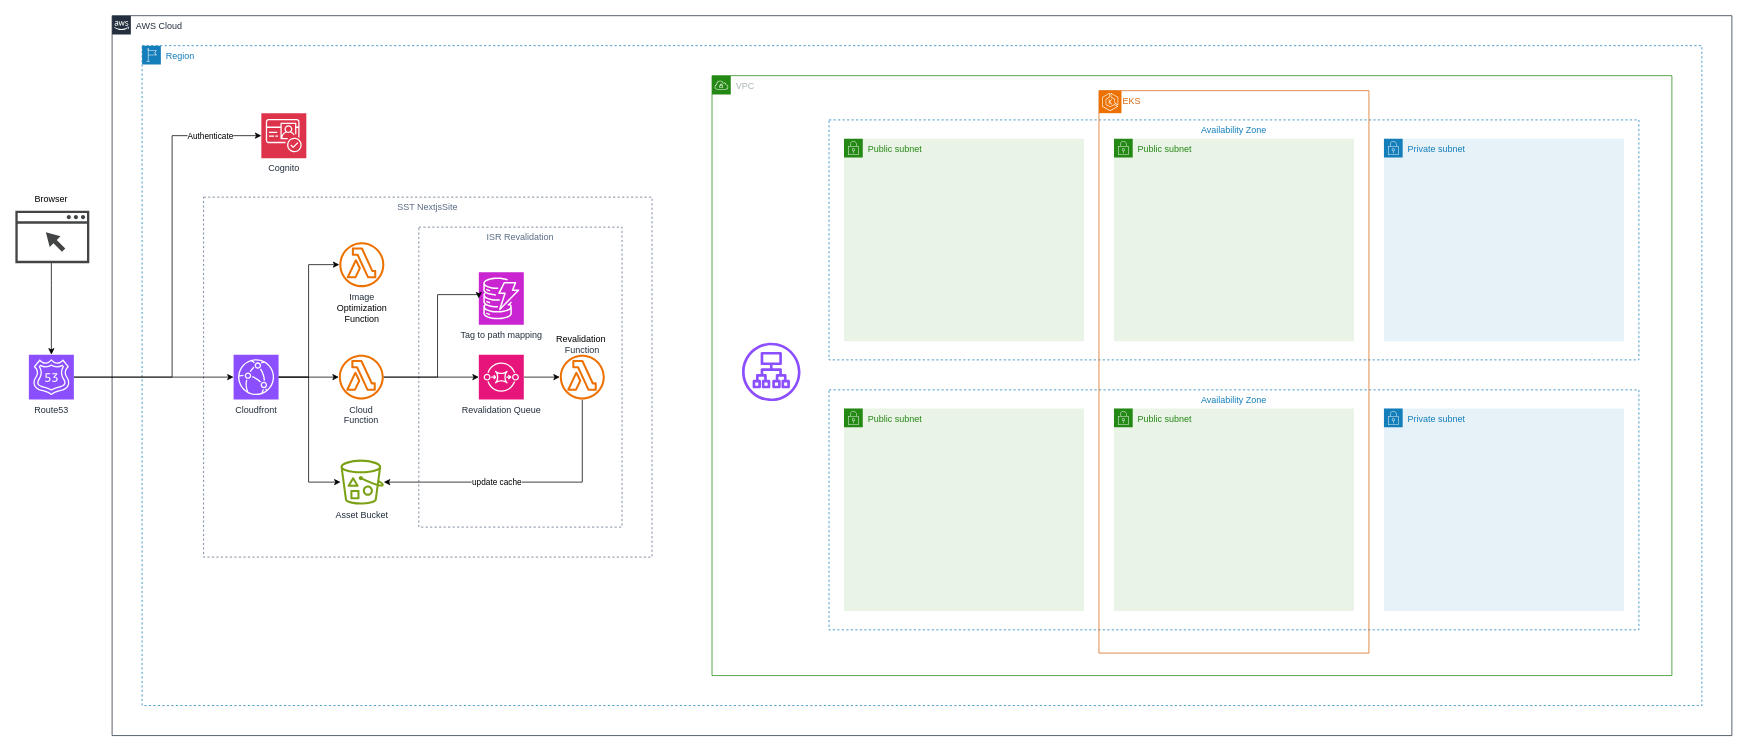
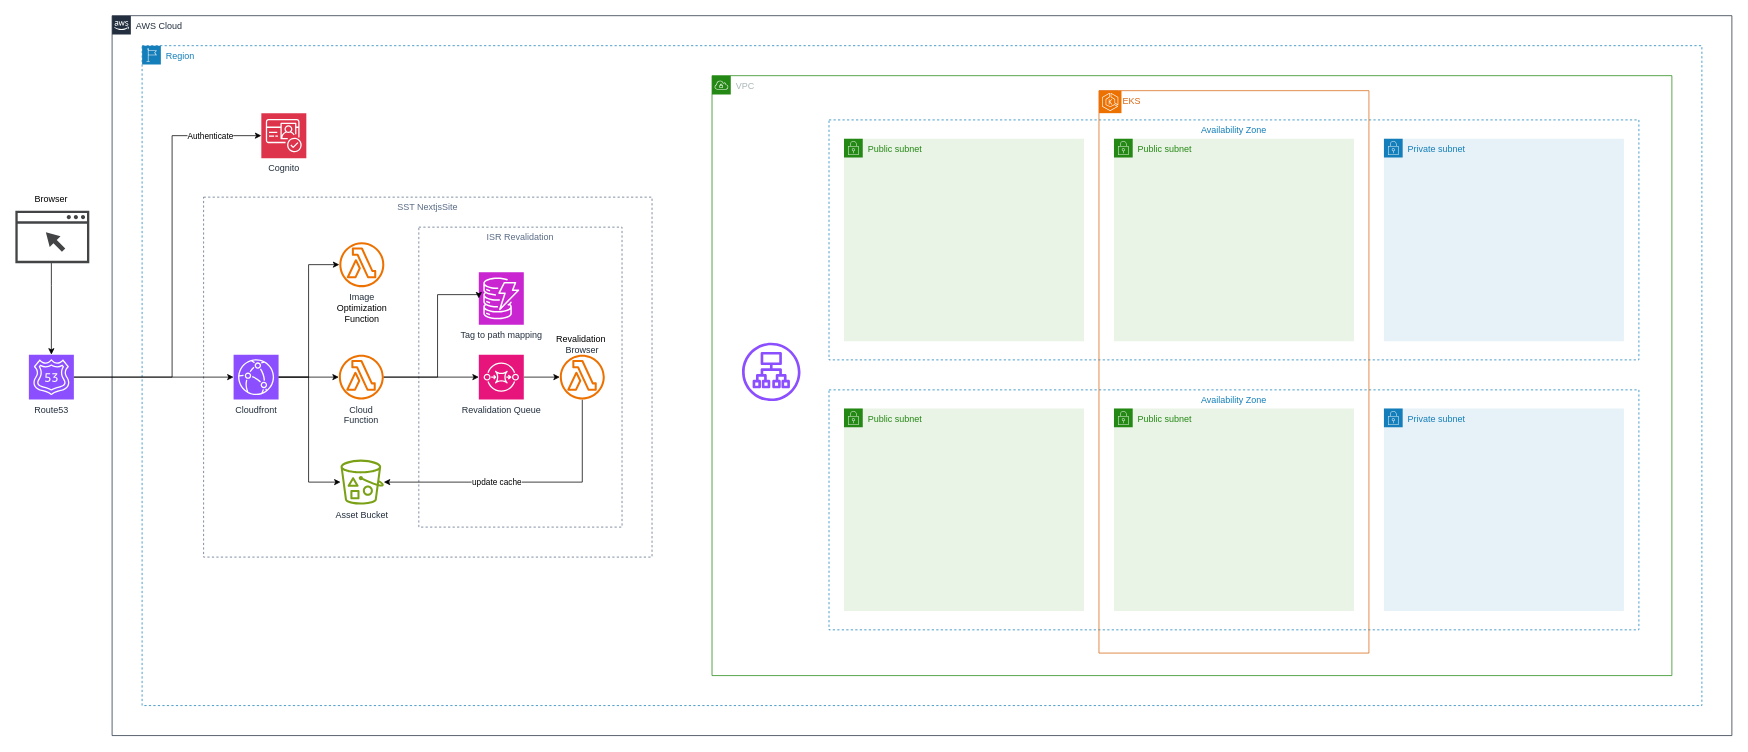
node "Revalidation Function": label "Revalidation Function" -> "Revalidation Browser"
